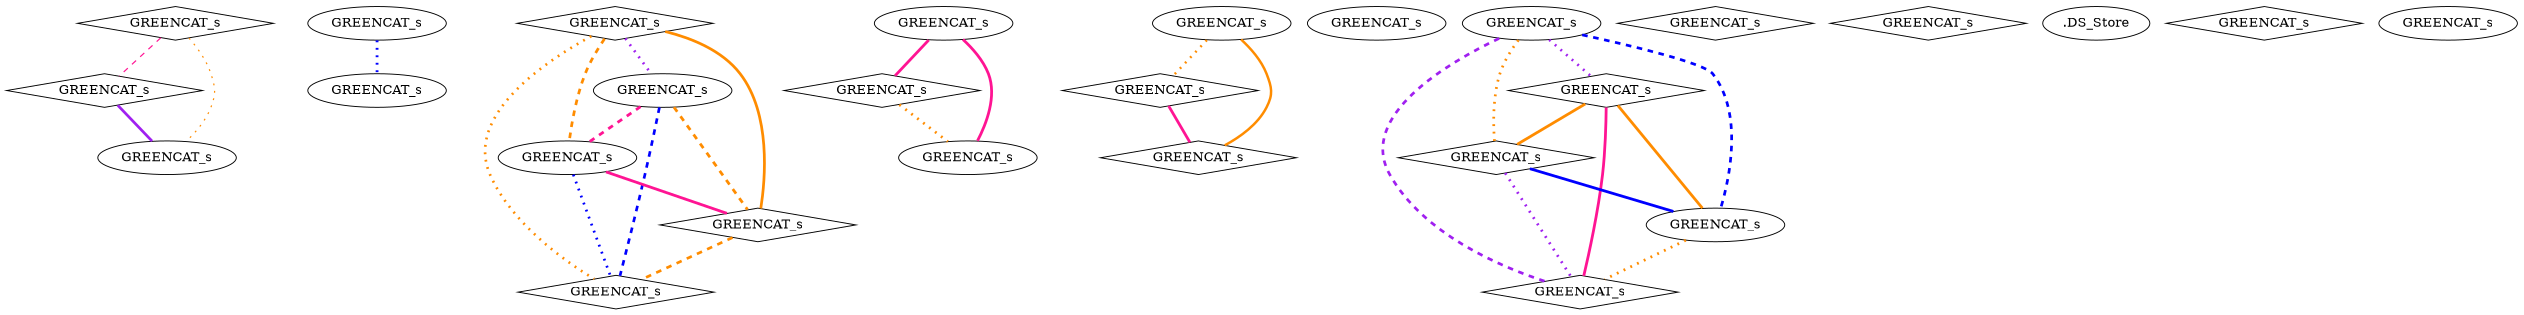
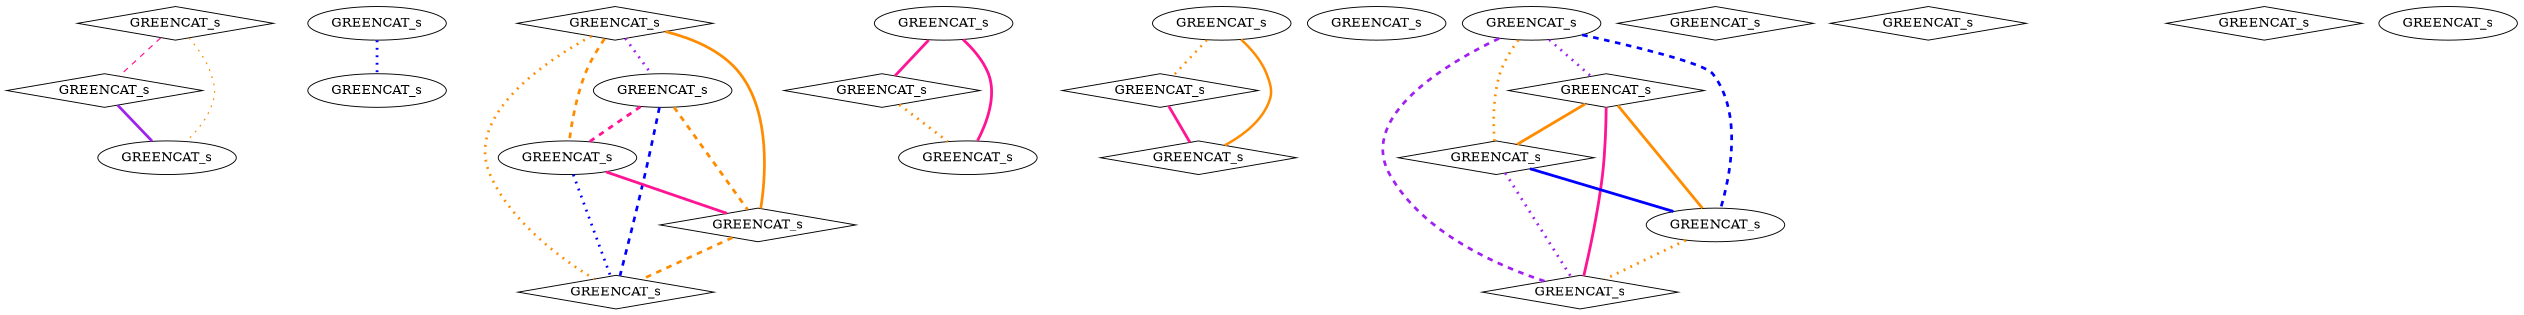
node ".DS_Store": removed
